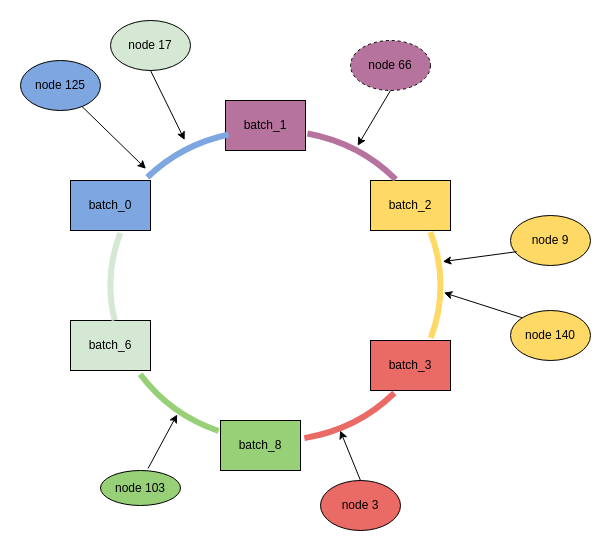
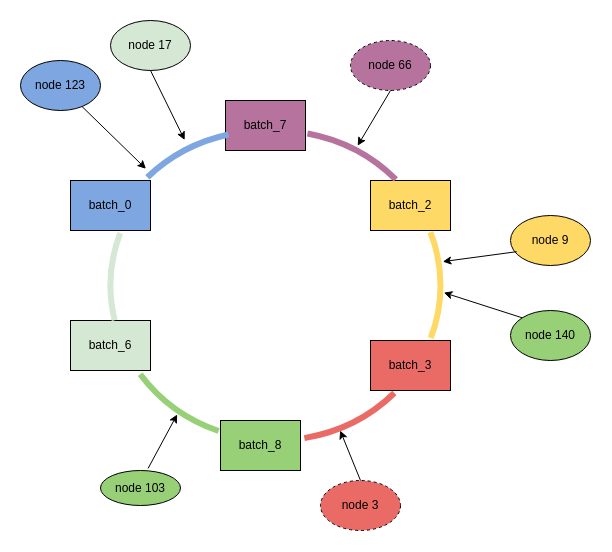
node "node 125": label "node 125" -> "node 123"
node "batch_1": label "batch_1" -> "batch_7"
node "node 140": fillcolor #ffd966 -> #97d077
node "node 3": style solid -> dashed
